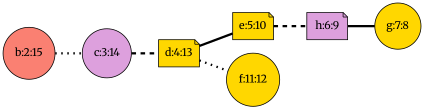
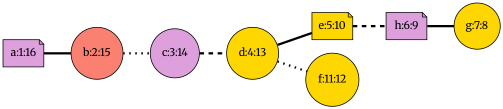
node "a:1:16": added
node "d:4:13": shape note -> circle
